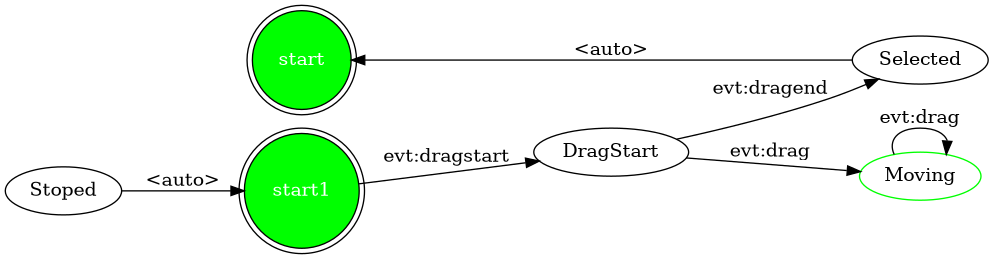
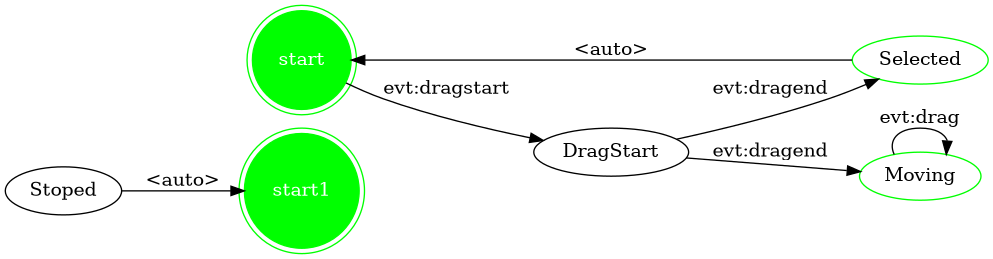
node "start": color black -> green
node "Selected": color black -> green
edge "DragStart" -> "Moving": label "evt:drag" -> "evt:dragend"
edge "start1" -> "DragStart": now "start" -> "DragStart"
node "start1": color black -> green
